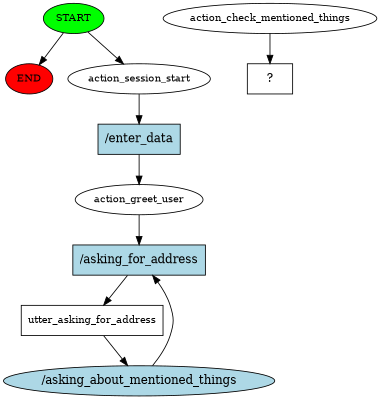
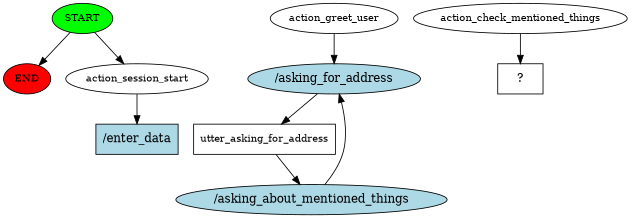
edge "/enter_data" -> "action_greet_user": removed
node "/asking_for_address": shape box -> ellipse
